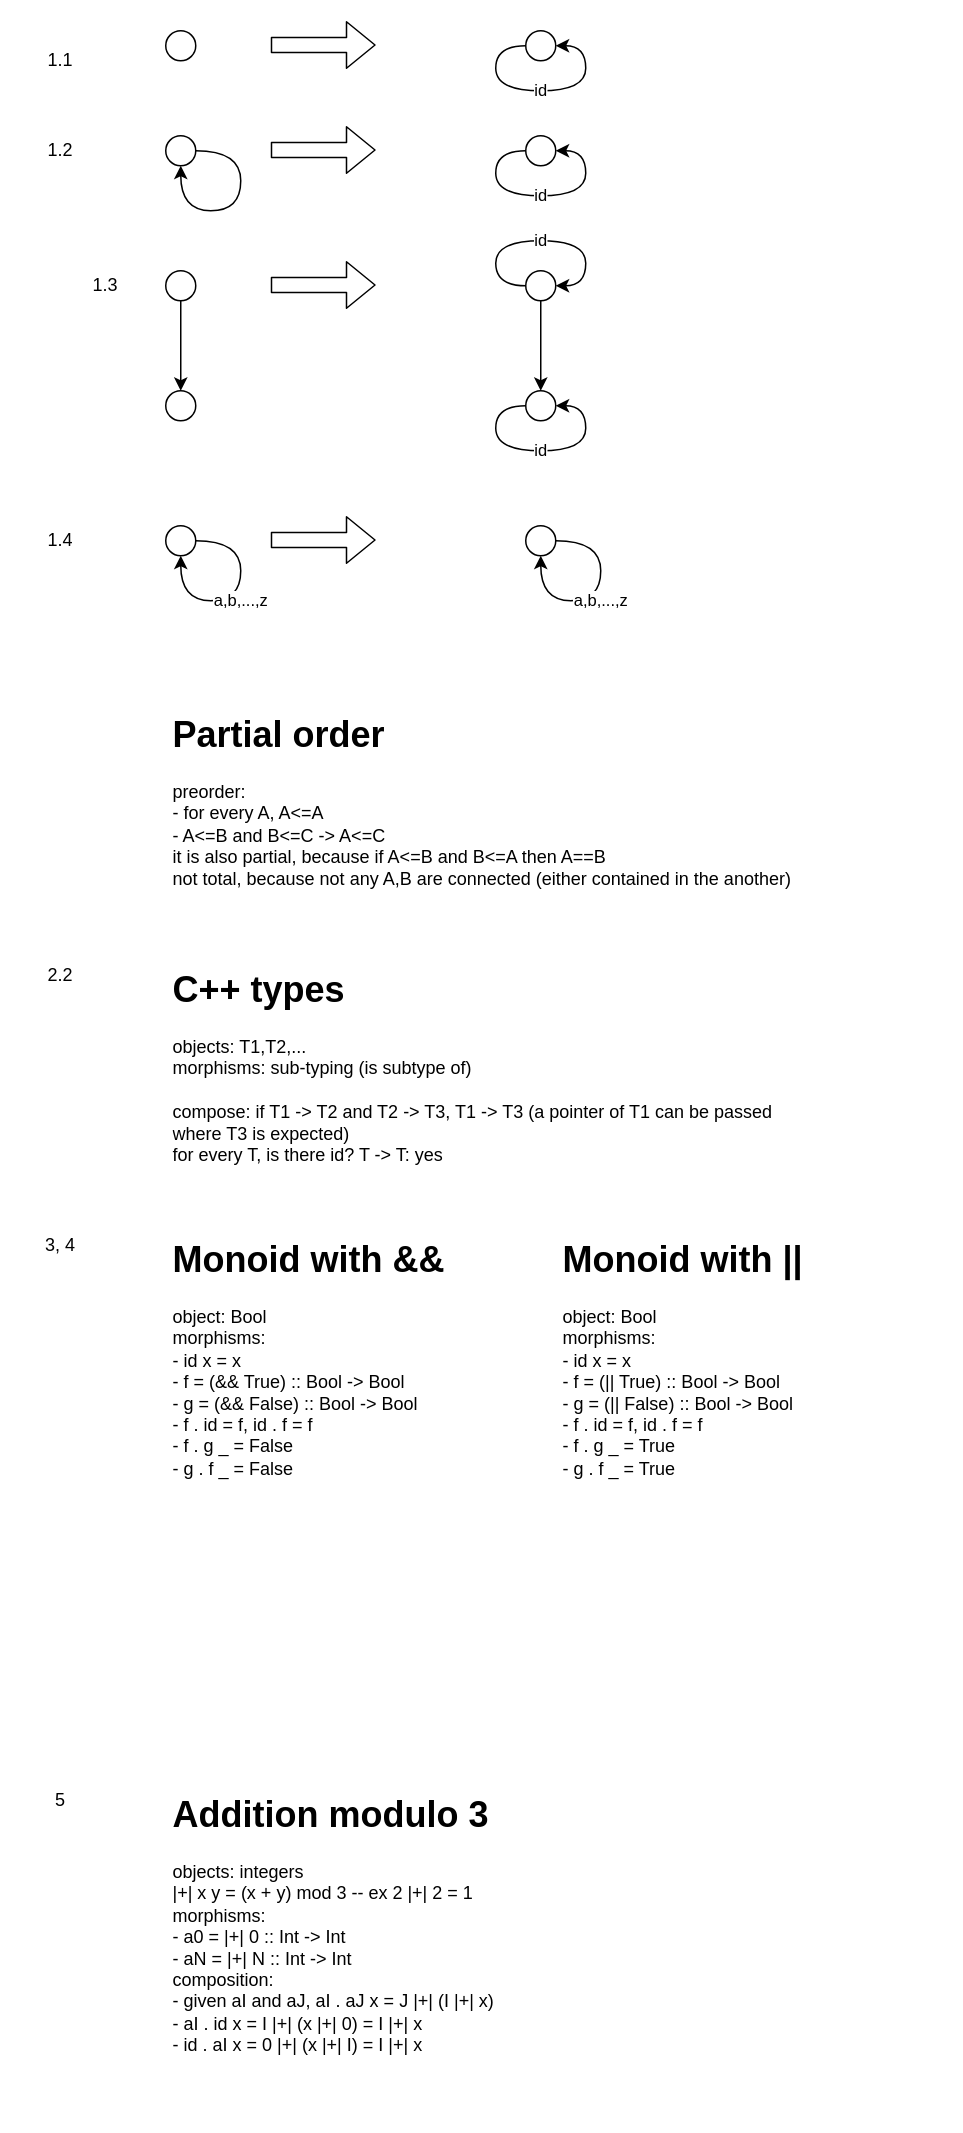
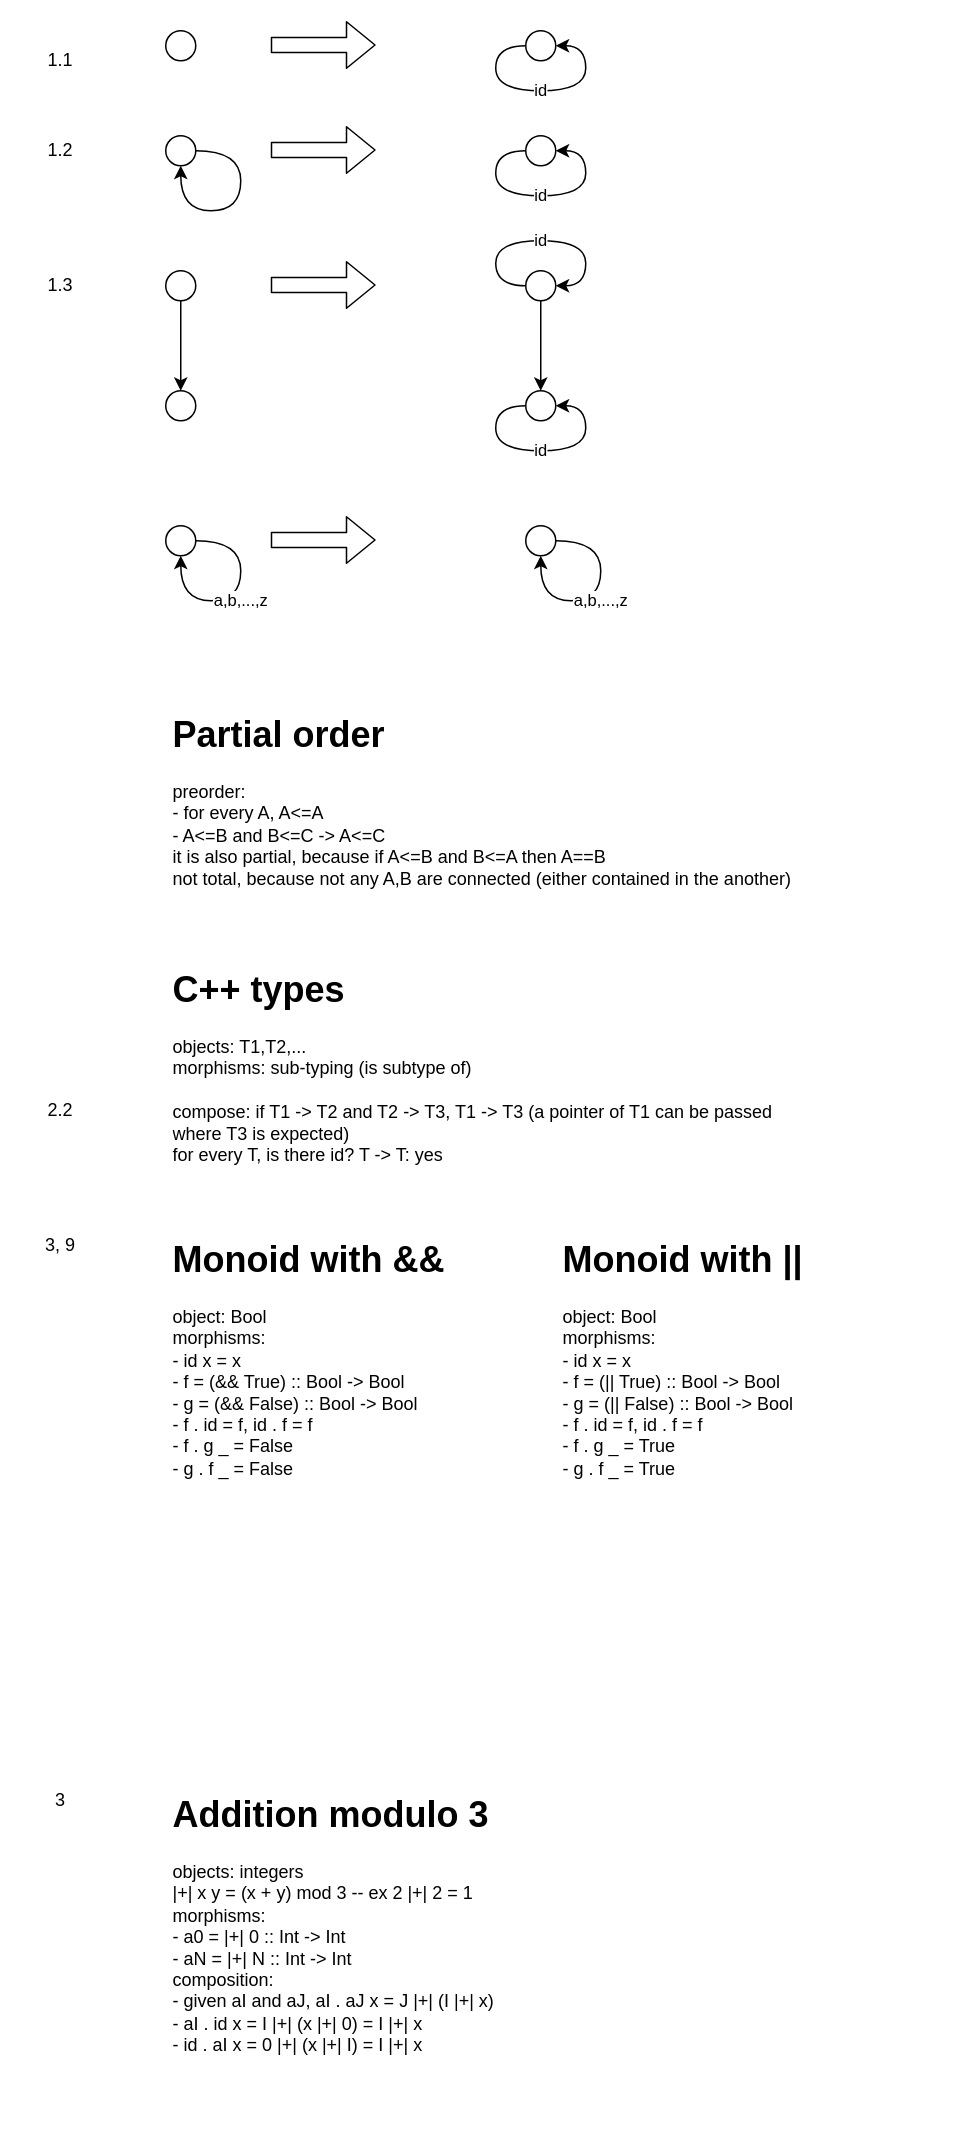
node "1.3": moved (106, 286) -> (61, 286)
node "1.4": removed
node "2.2": moved (61, 976) -> (61, 1111)
node "3, 4": label "3, 4" -> "3, 9"
node "5": label "5" -> "3"
